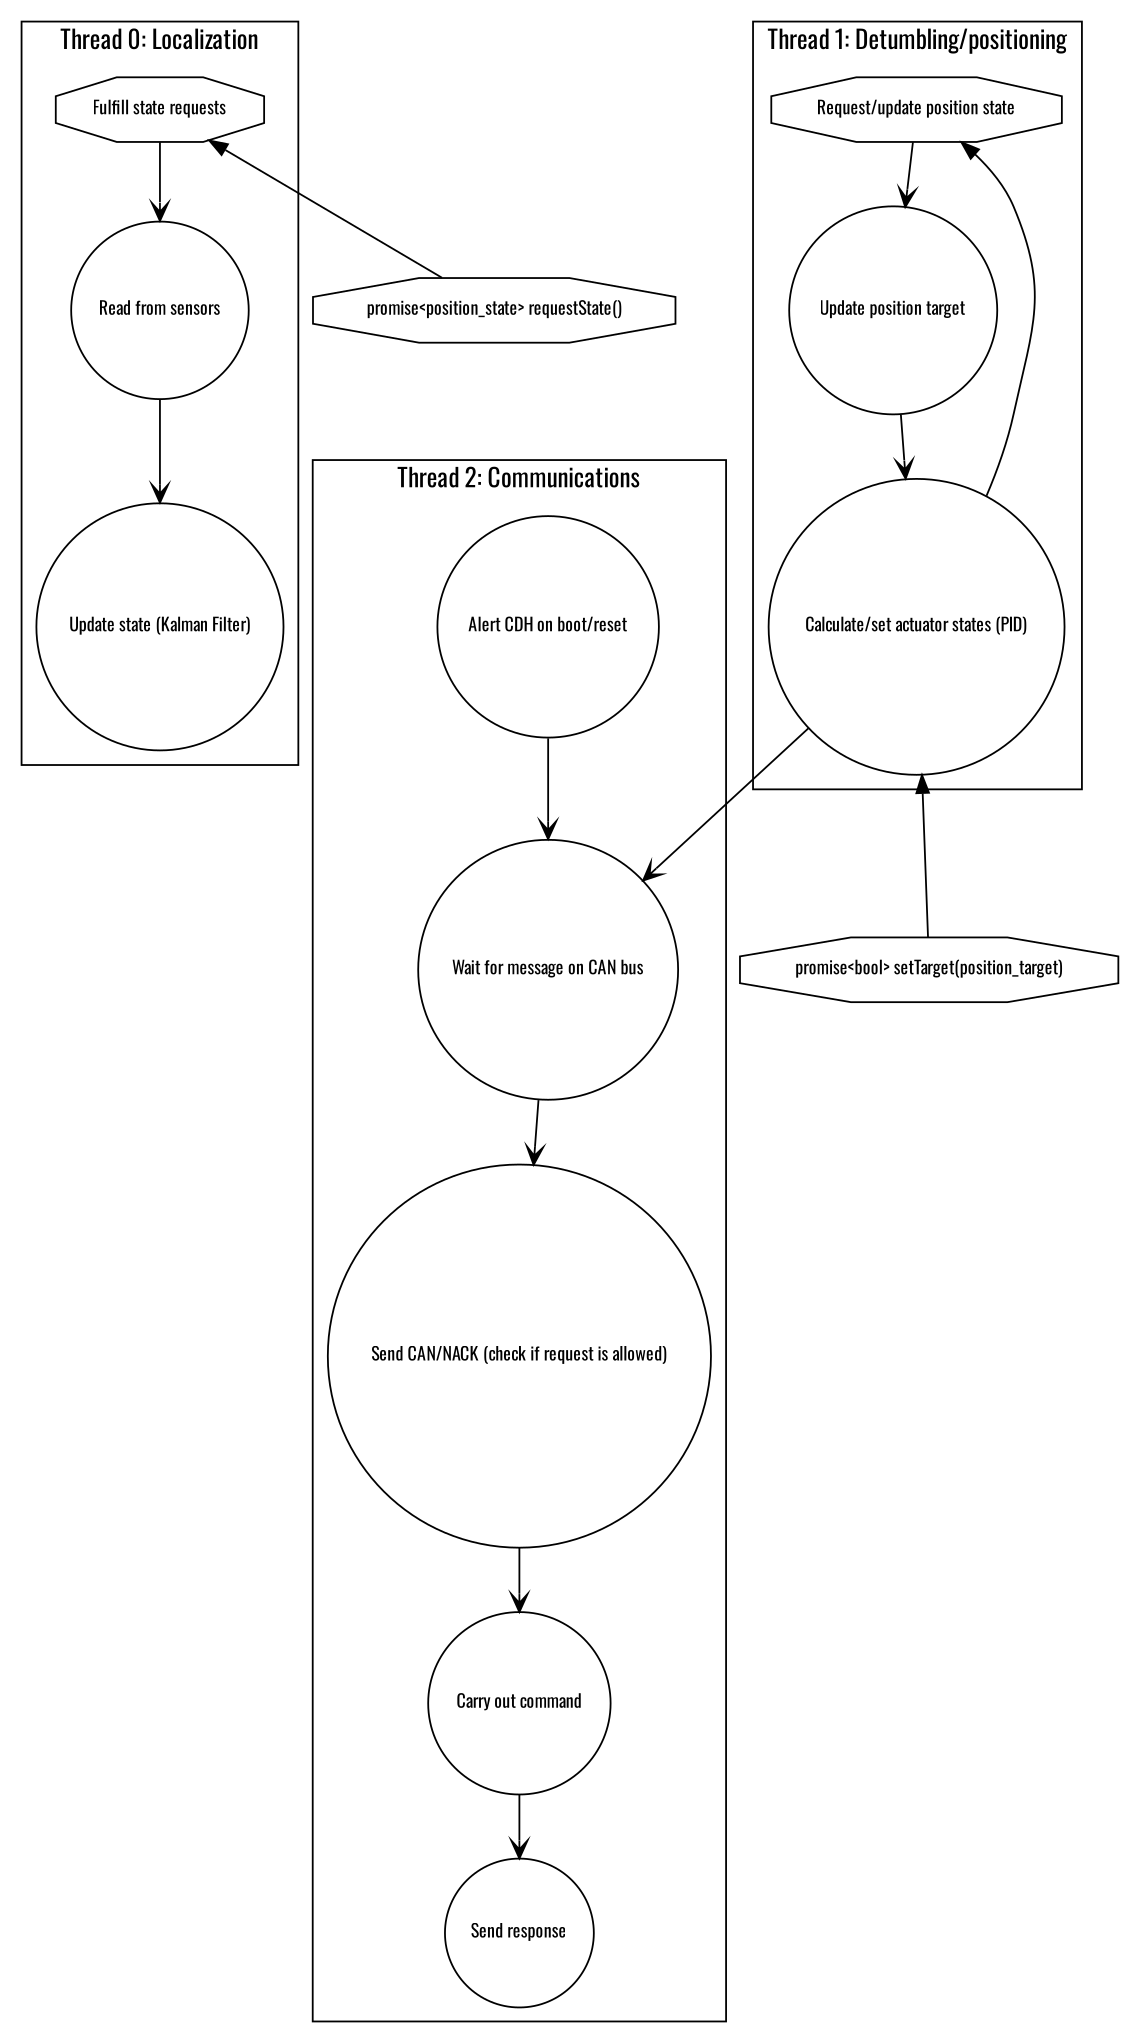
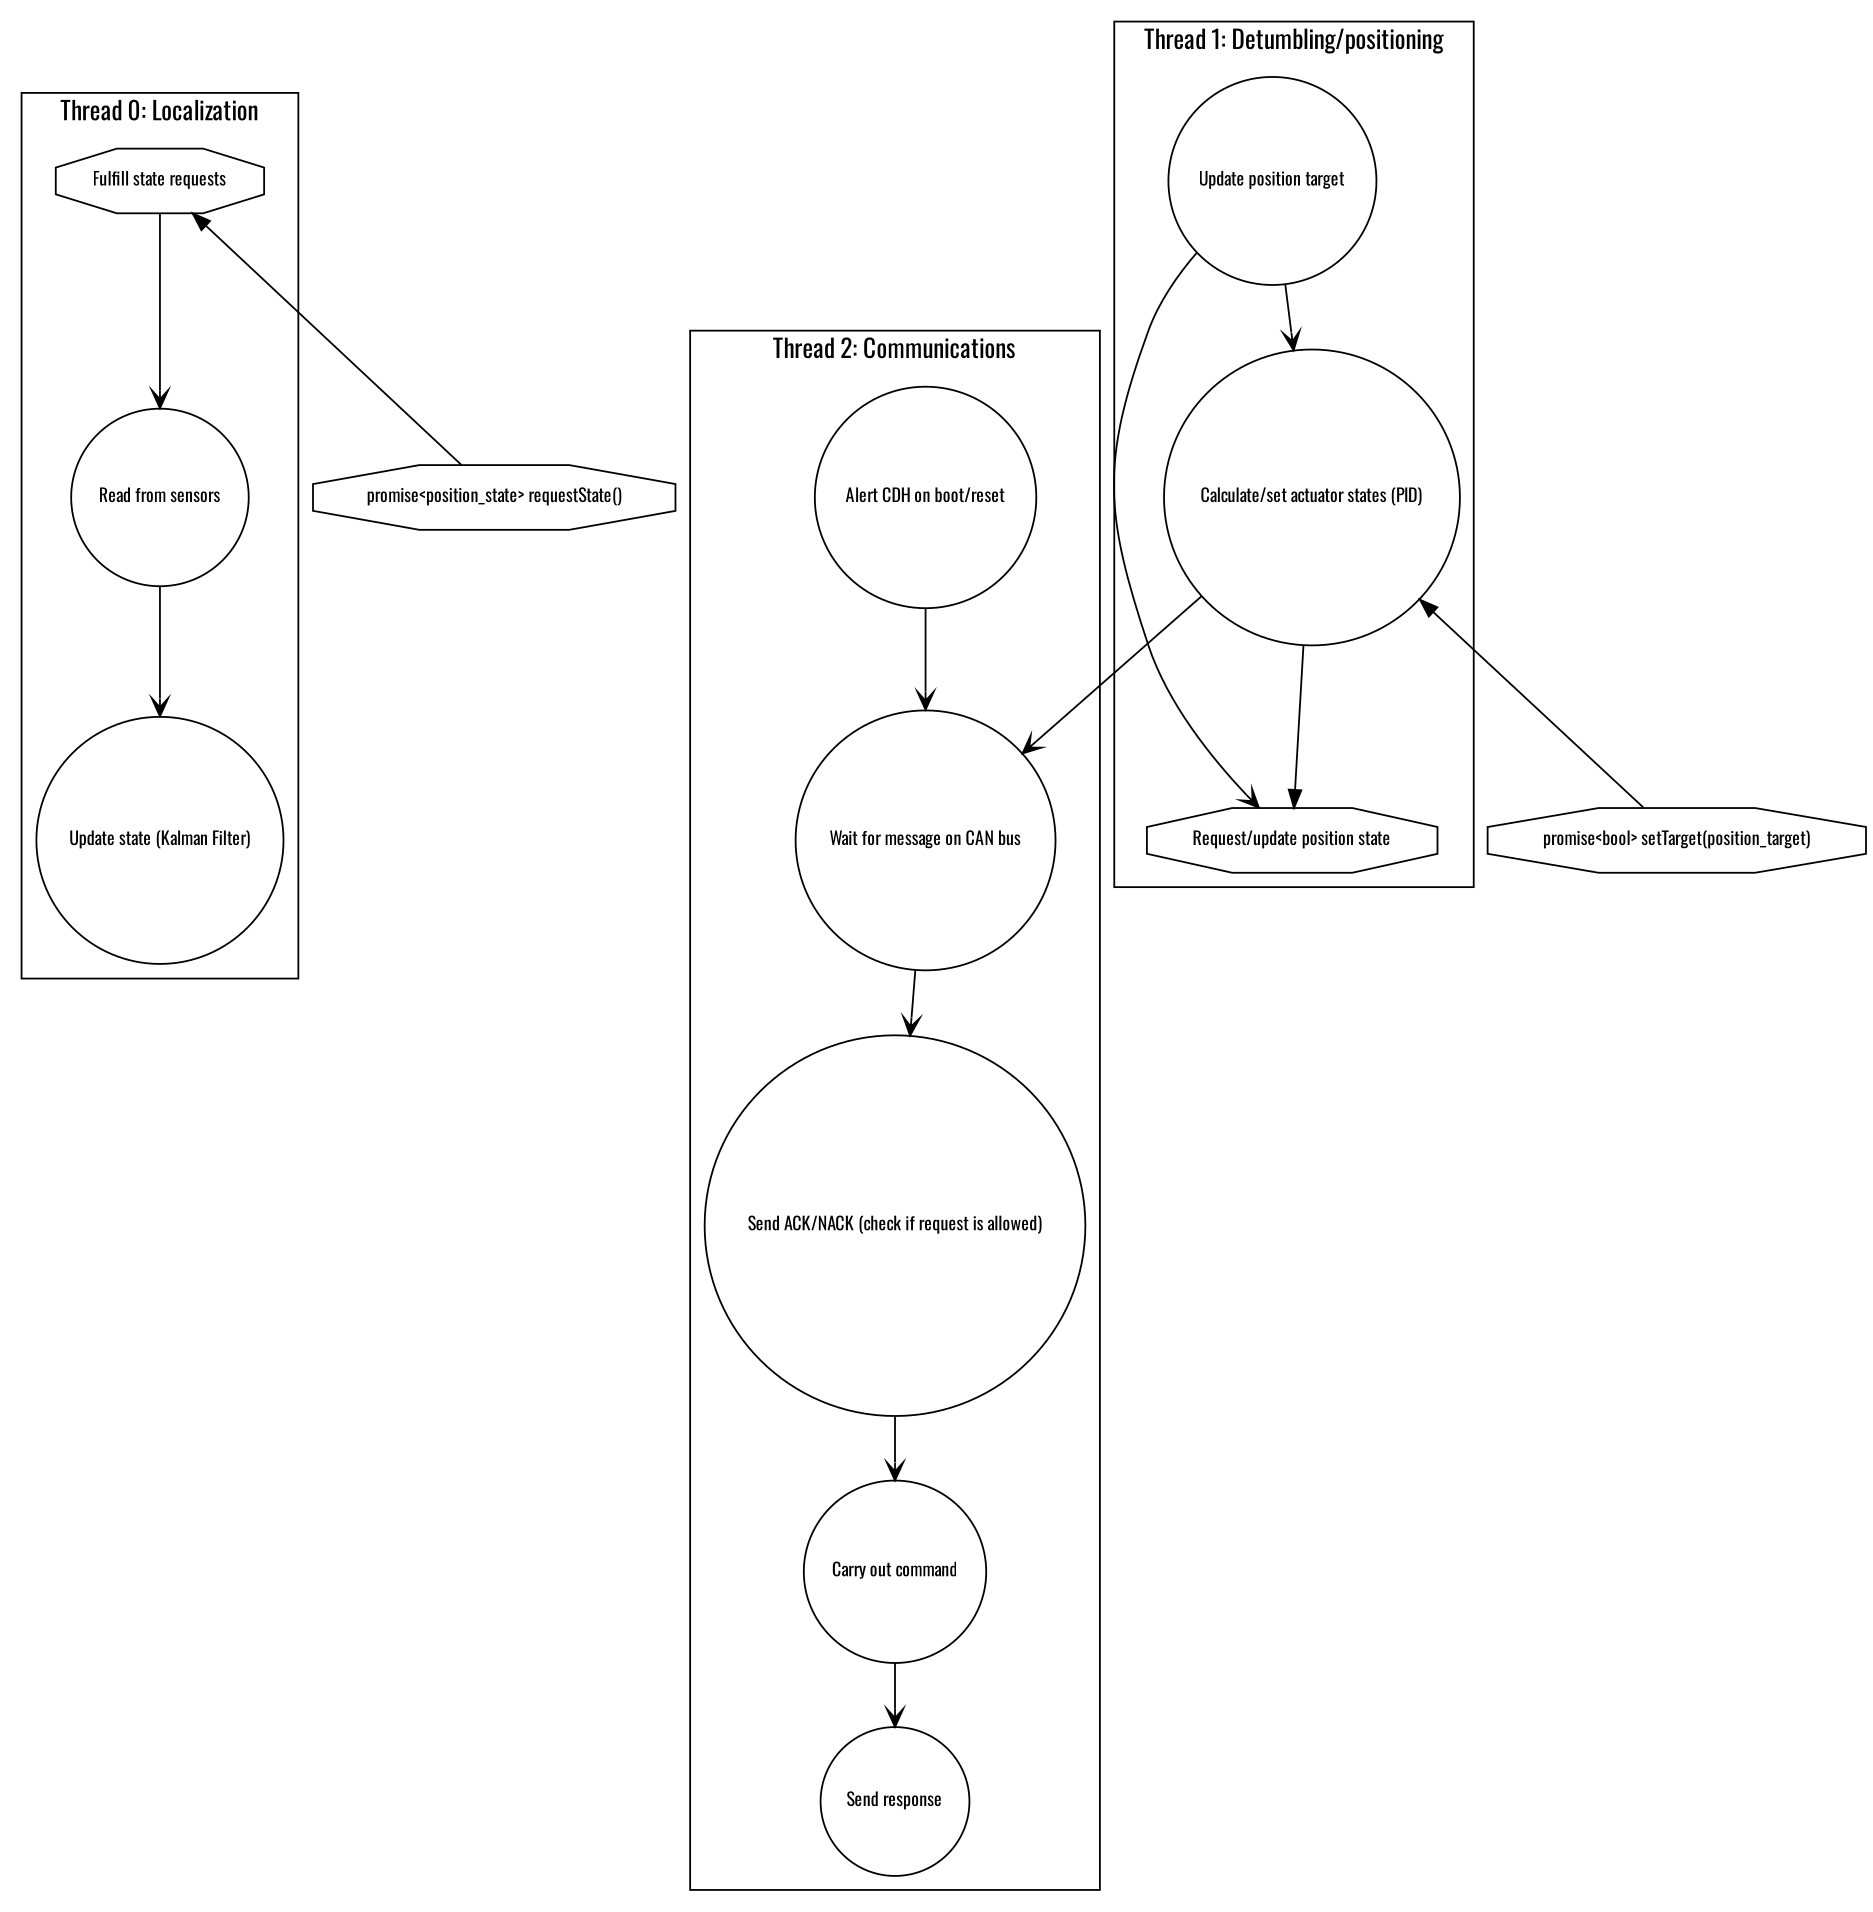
edge "Request/update position state" -> "Update position target": reversed
node "Send CAN/NACK (check if request is allowed)": label "Send CAN/NACK (check if request is allowed)" -> "Send ACK/NACK (check if request is allowed)"
